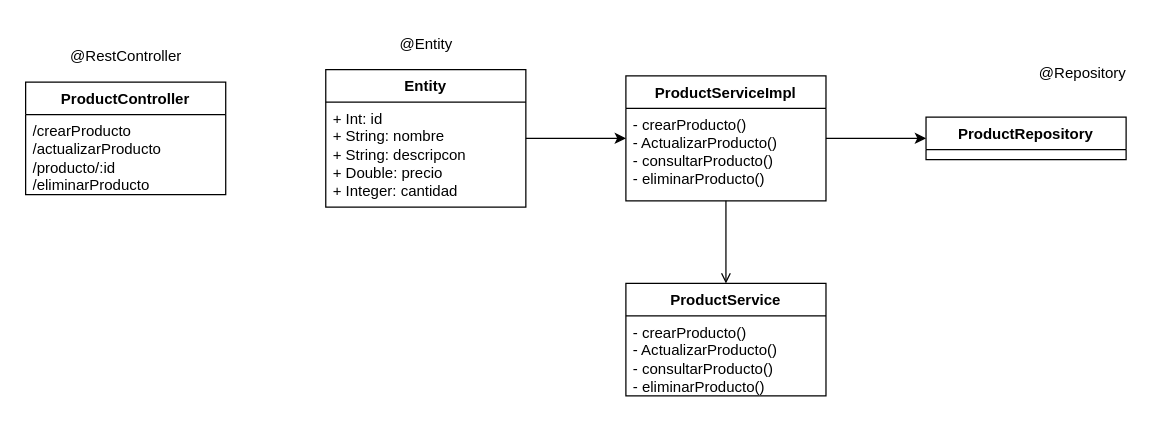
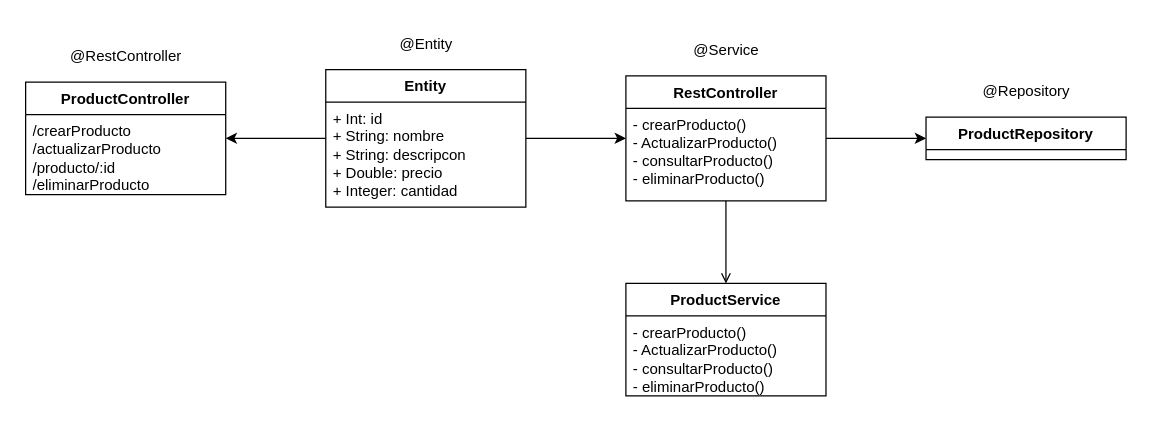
node "@Service": added
node "@Repository": moved (1082, 73) -> (1026, 92)
node "ProductServiceImpl": label "ProductServiceImpl" -> "RestController"
edge "Entity" -> "ProductController": added
